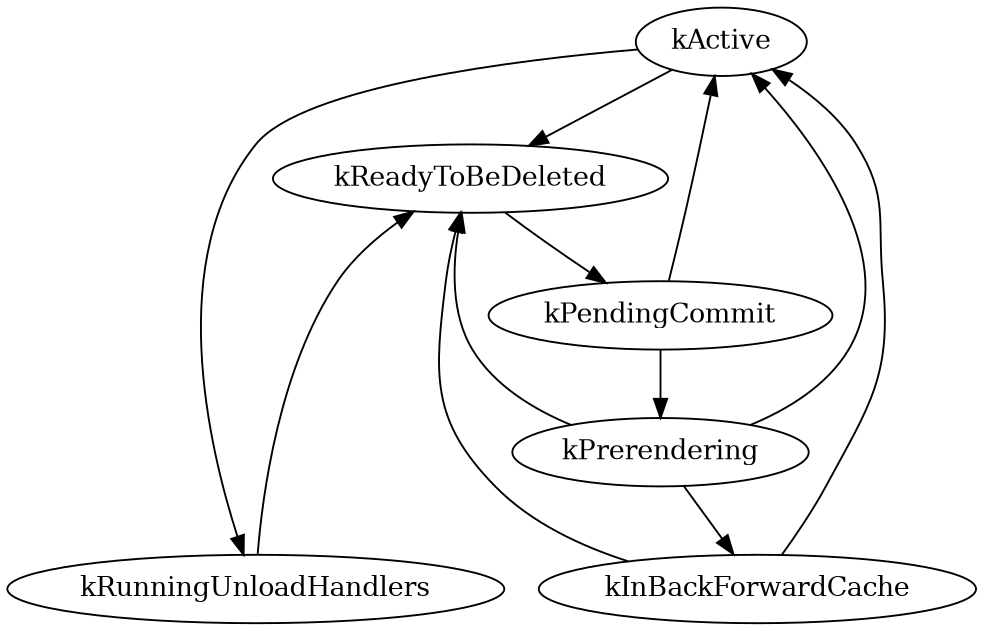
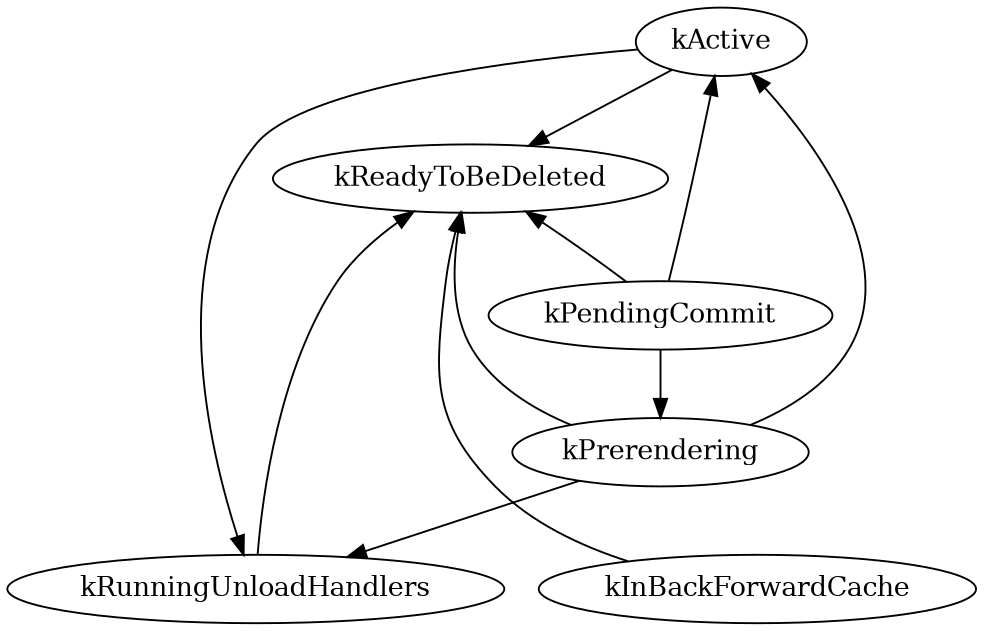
edge "kReadyToBeDeleted" -> "kPendingCommit": reversed
edge "kInBackForwardCache" -> "kActive": removed
edge "kPrerendering" -> "kInBackForwardCache": now "kPrerendering" -> "kRunningUnloadHandlers"
